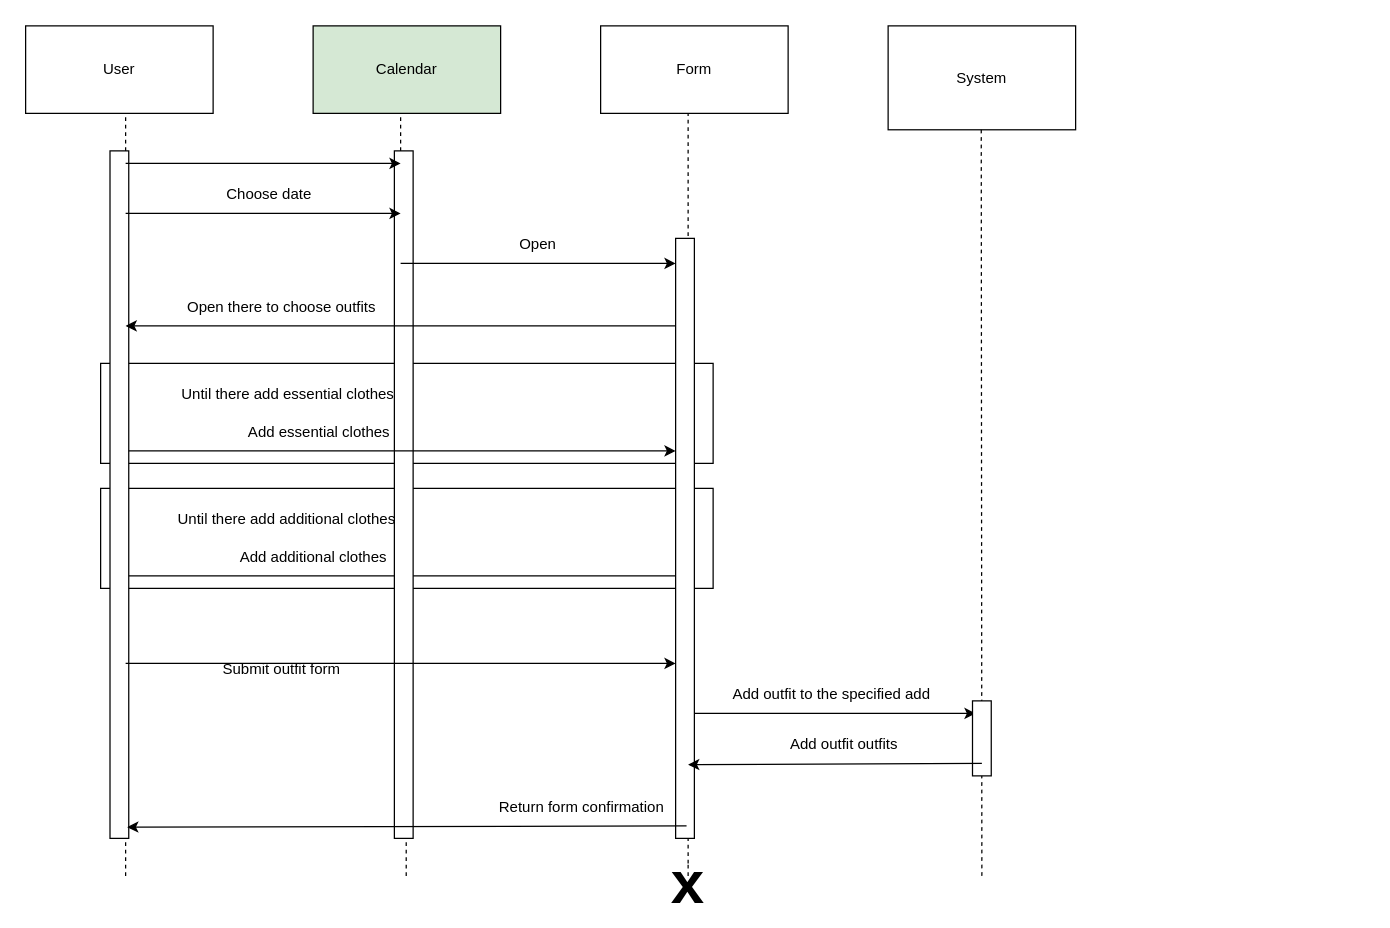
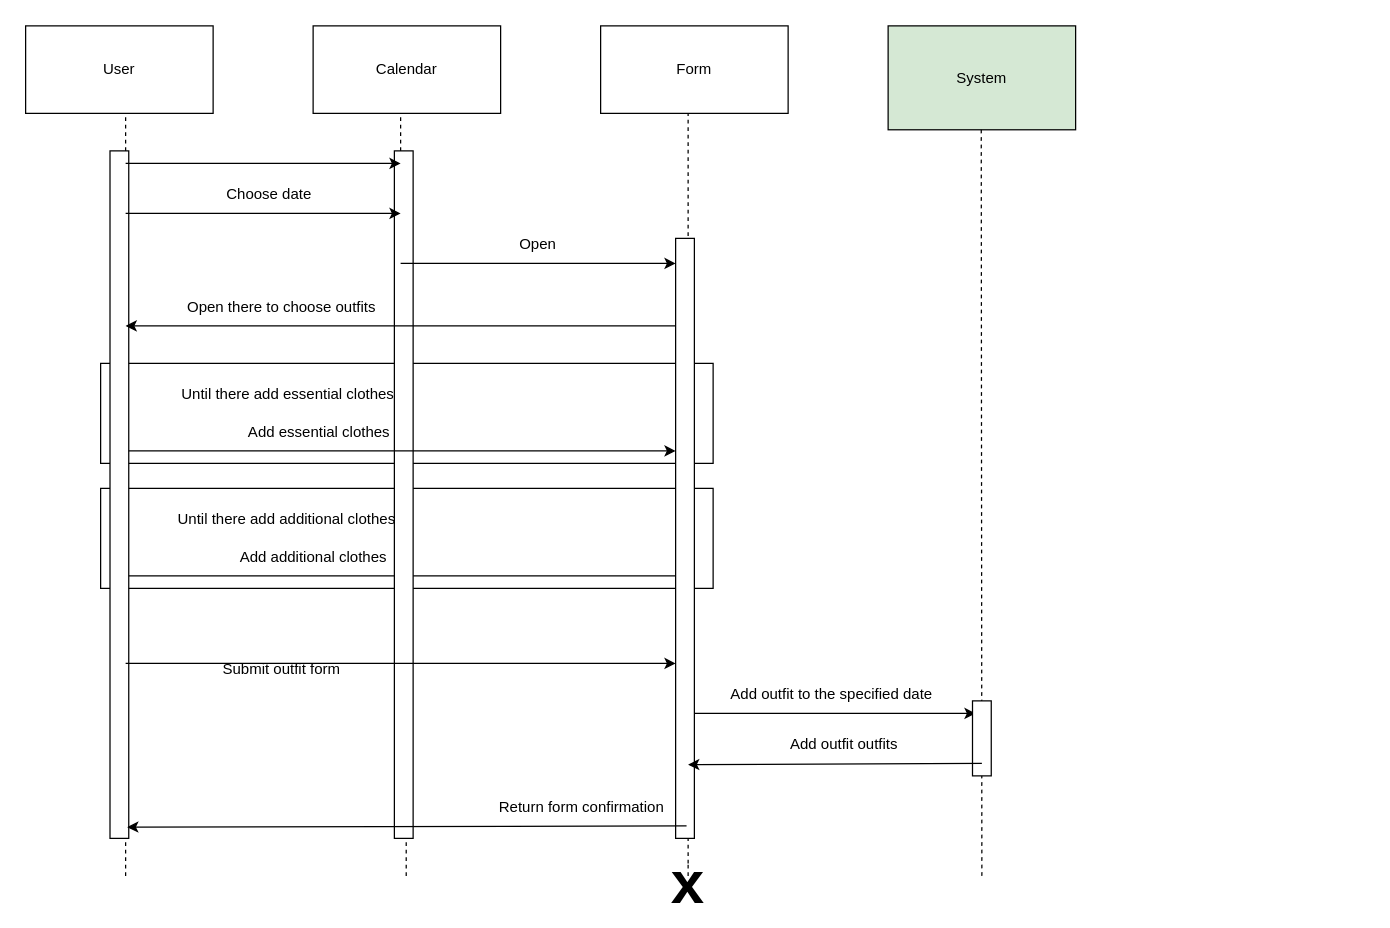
node "Calendar": fillcolor #d5e8d4 -> #ffffff
node "System": fillcolor #ffffff -> #d5e8d4
node "Add outfit to the specified add": label "Add outfit to the specified add" -> "Add outfit to the specified date"
